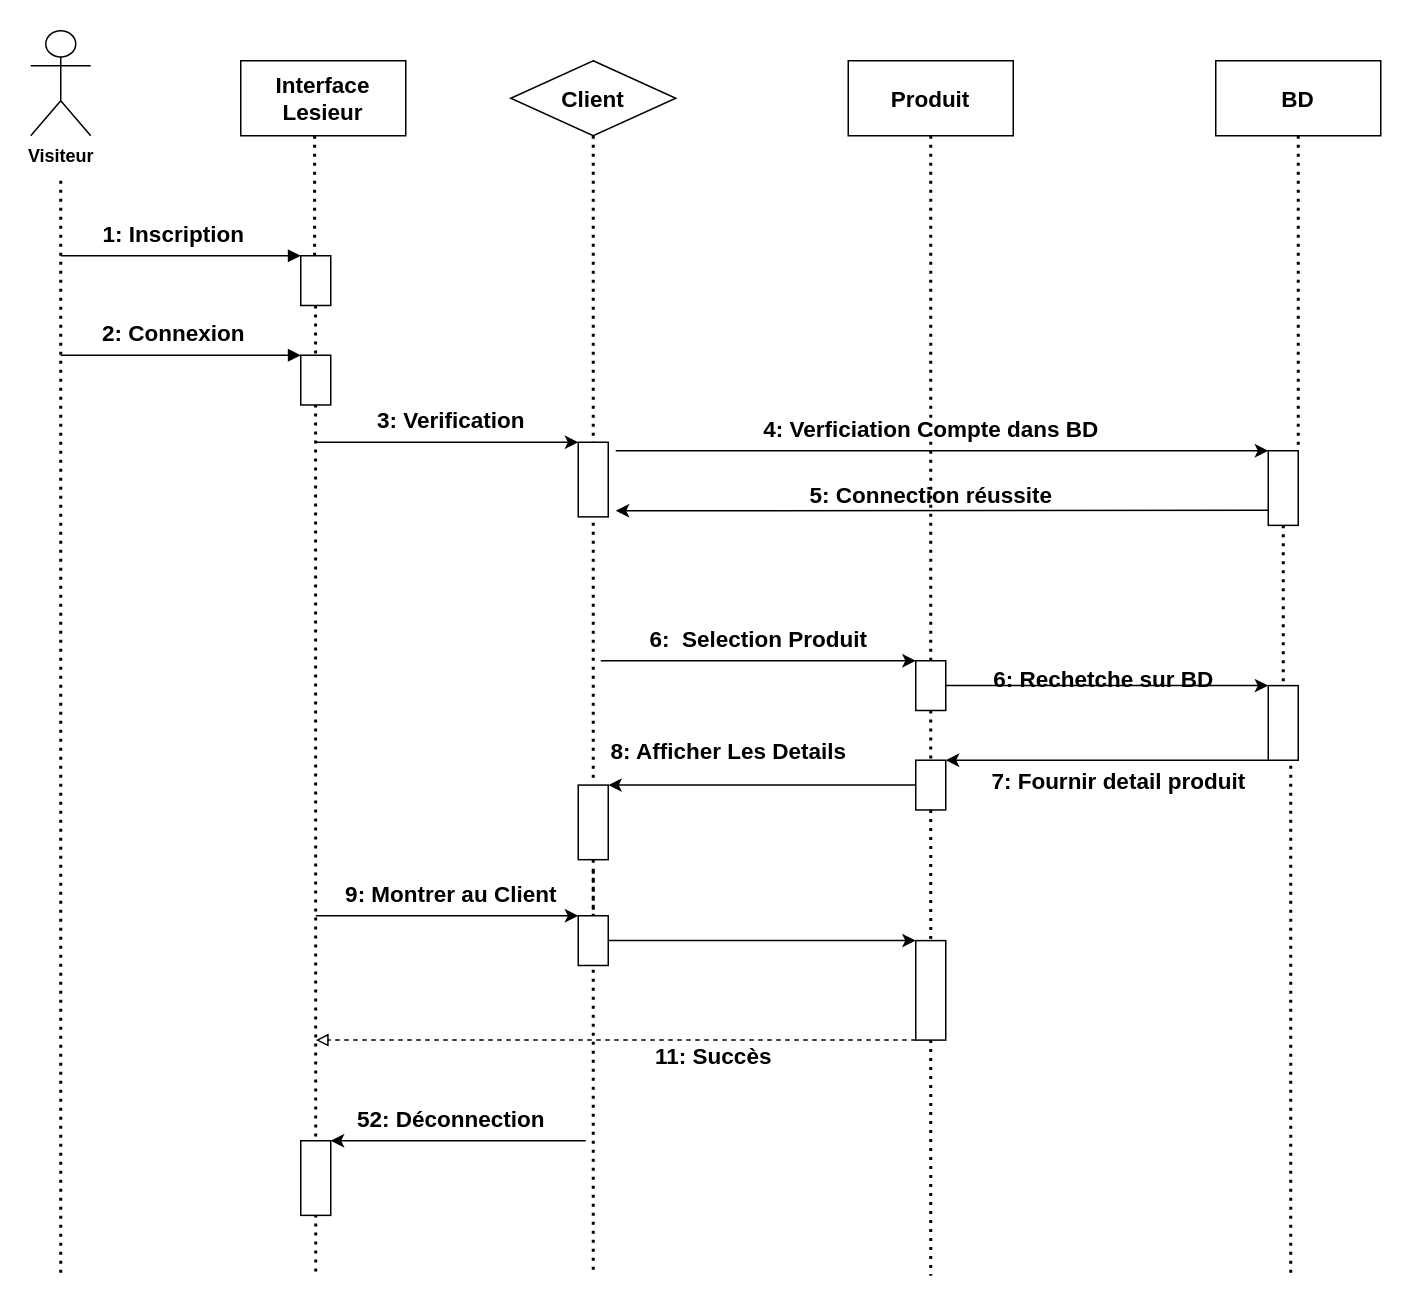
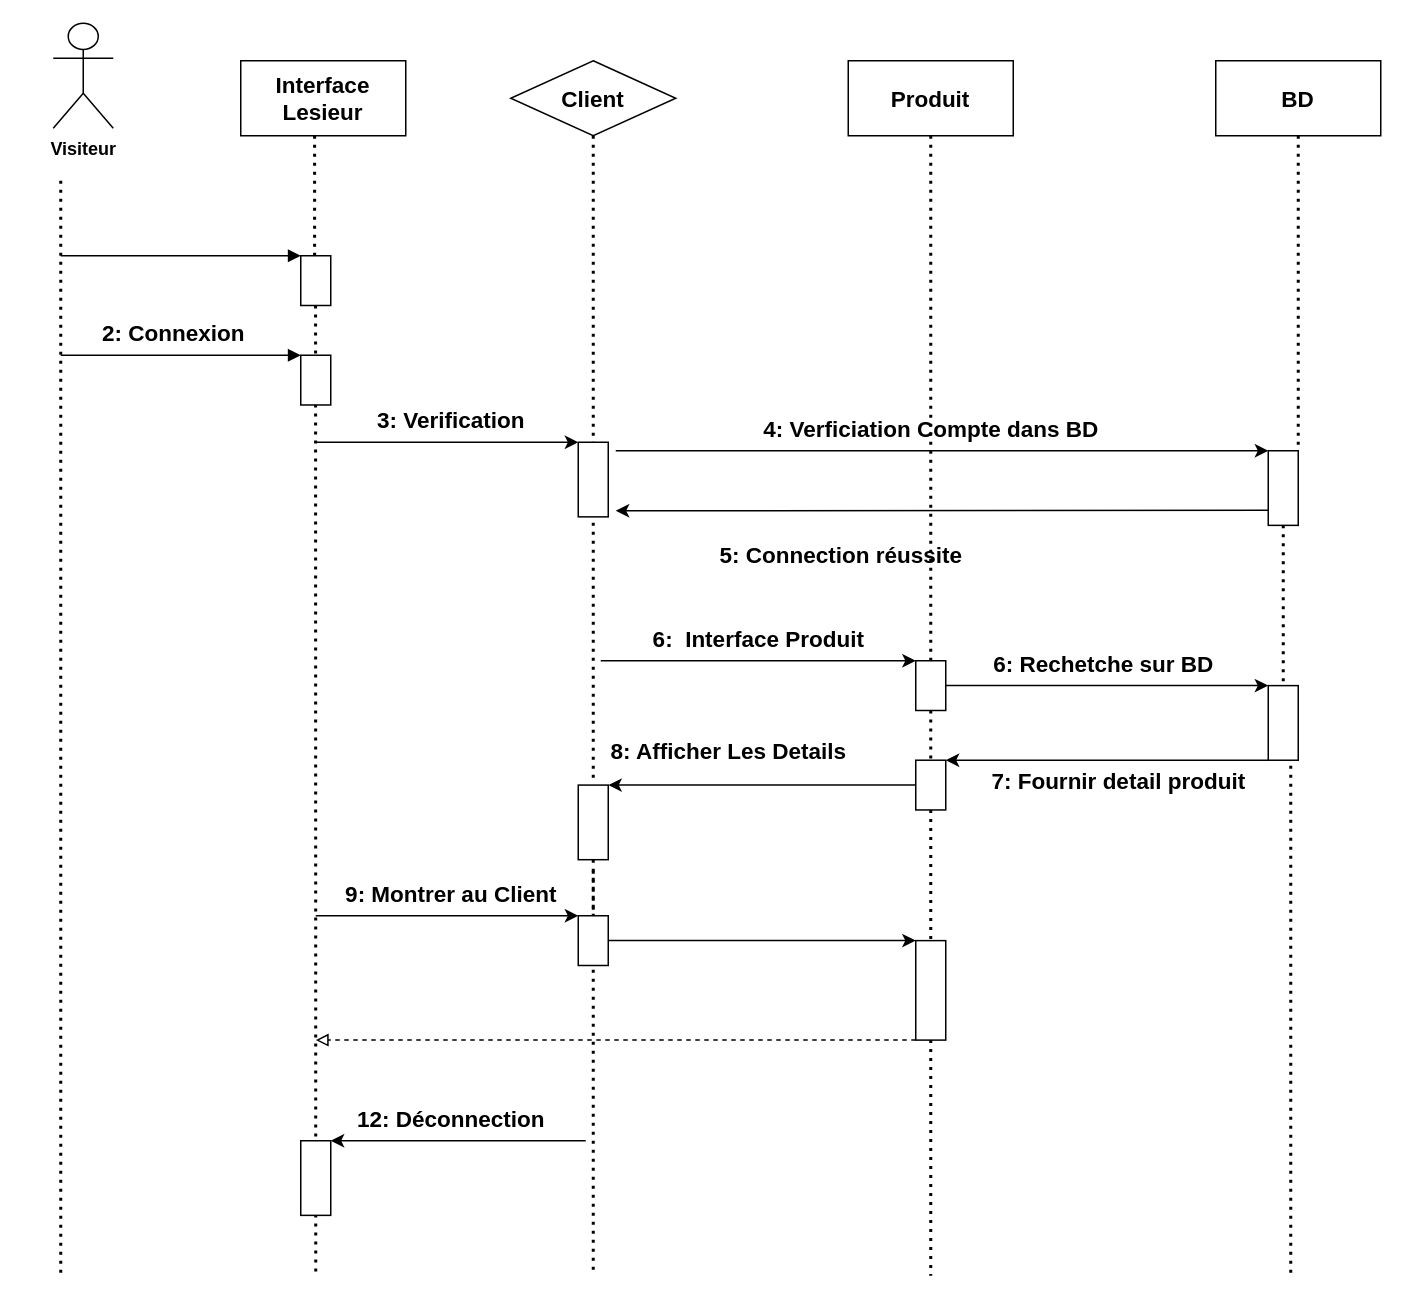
node "Visiteur": moved (61, 83) -> (83, 76)
node "1: Inscription": removed
node "5: Connection réussite": moved (931, 494) -> (841, 554)
node "6: Selection Produit": label "6: Selection Produit" -> "6: Interface Produit"
node "6: Rechetche sur BD": moved (1103, 678) -> (1103, 663)
node "11: Succès": removed
node "52: Déconnection": label "52: Déconnection" -> "12: Déconnection"
